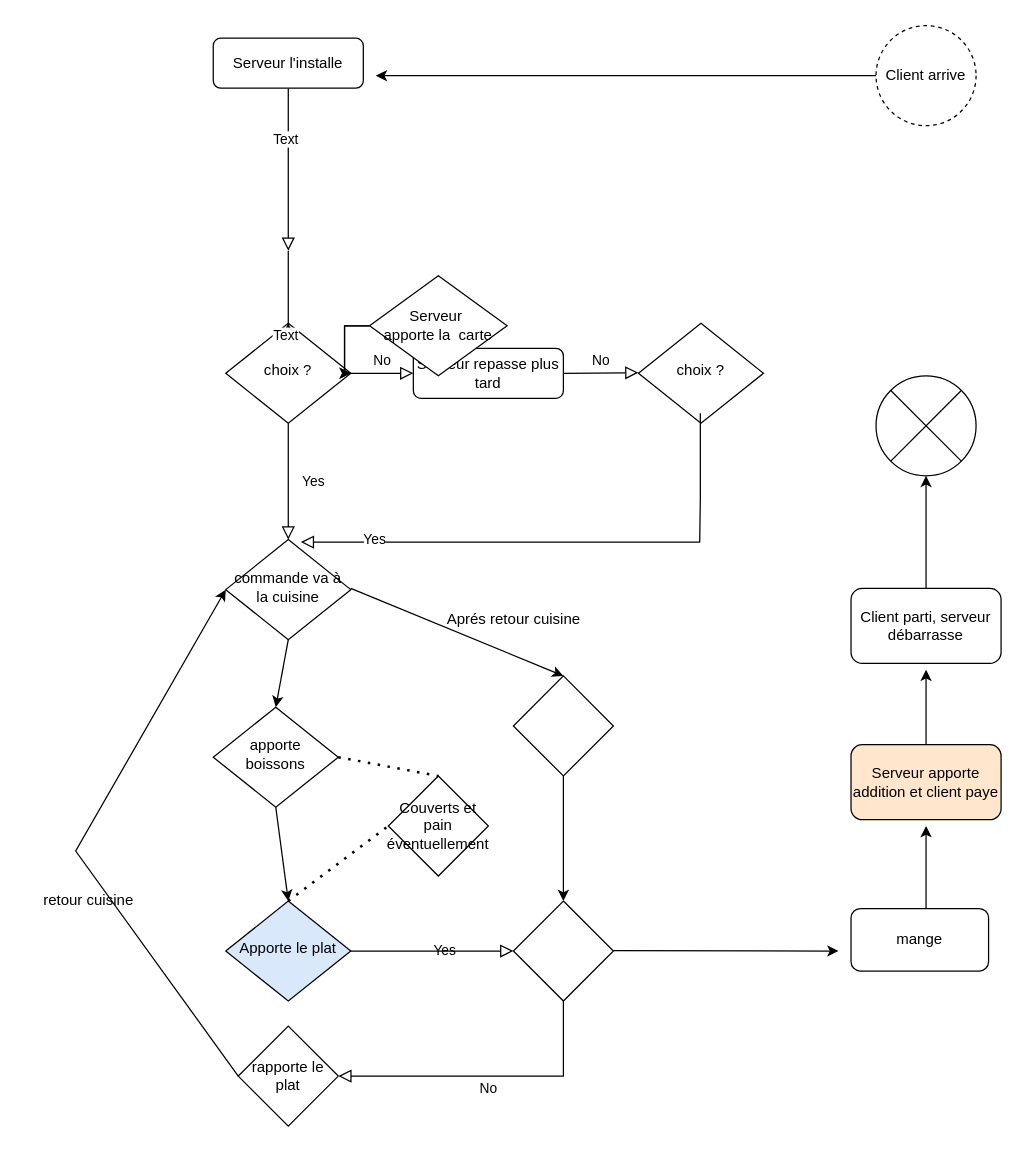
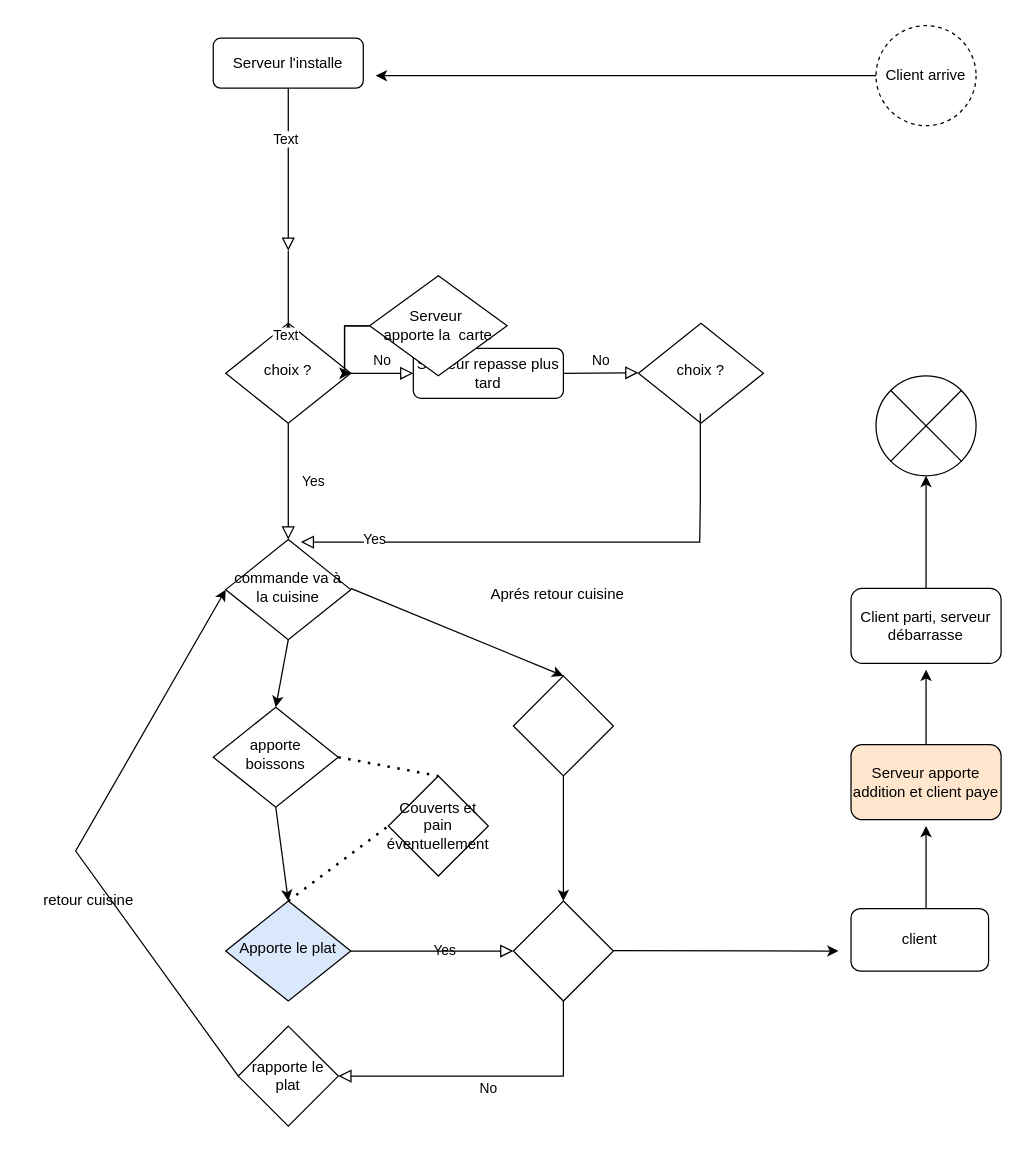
node "Aprés retour cuisine": moved (513, 619) -> (557, 594)
node "mange": label "mange" -> "client"
